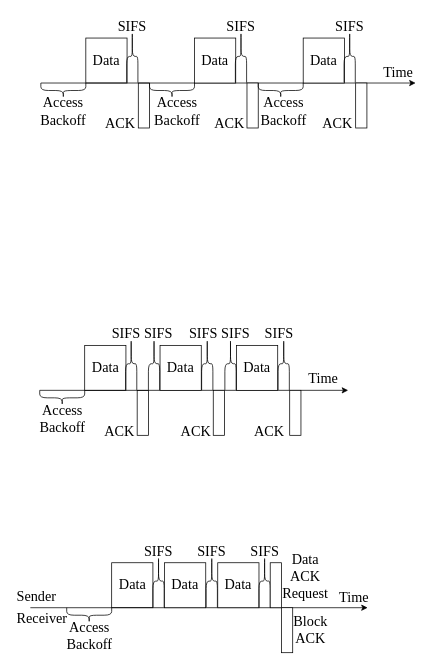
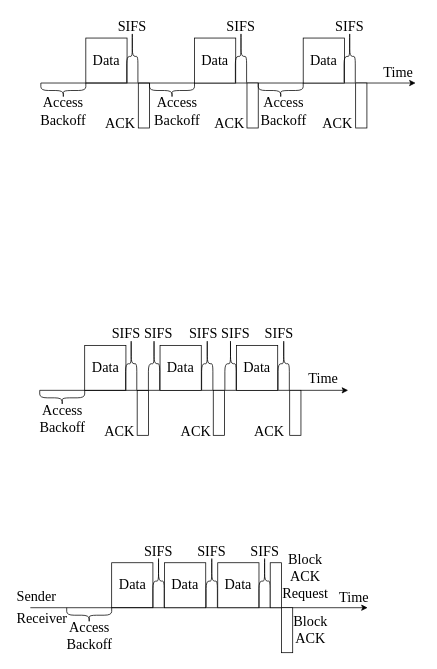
node "Data ACK Request": label "Data ACK Request" -> "Block ACK Request"
